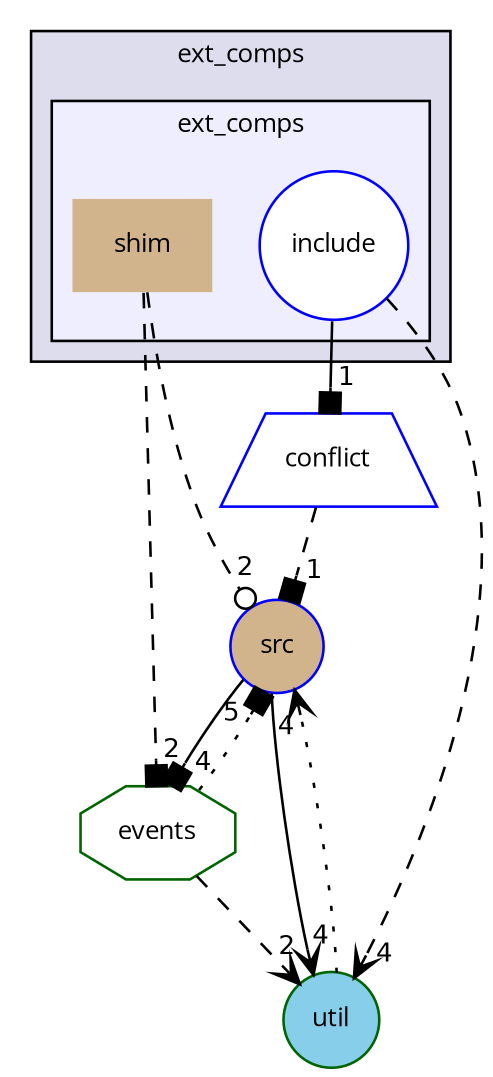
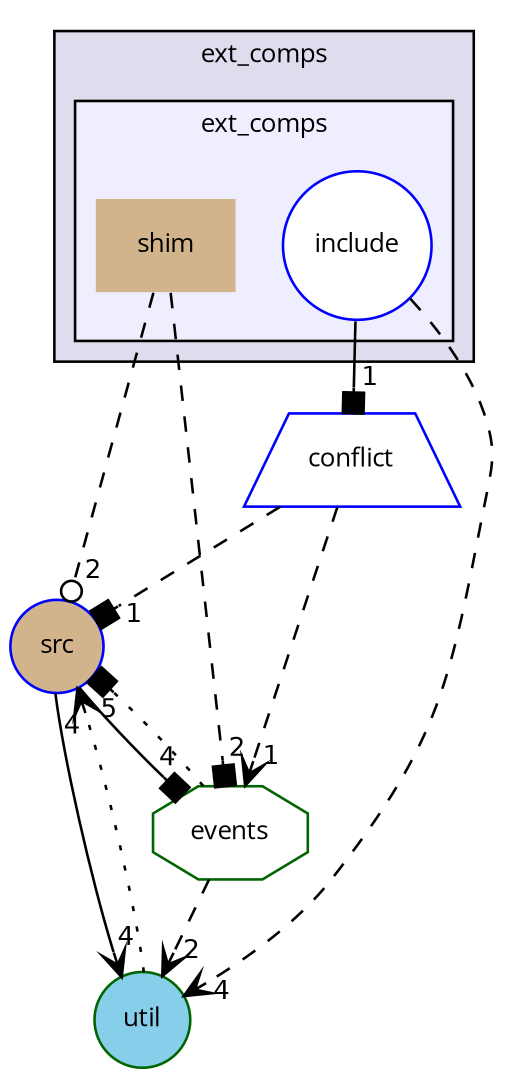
edge "conflict" -> "events": added
